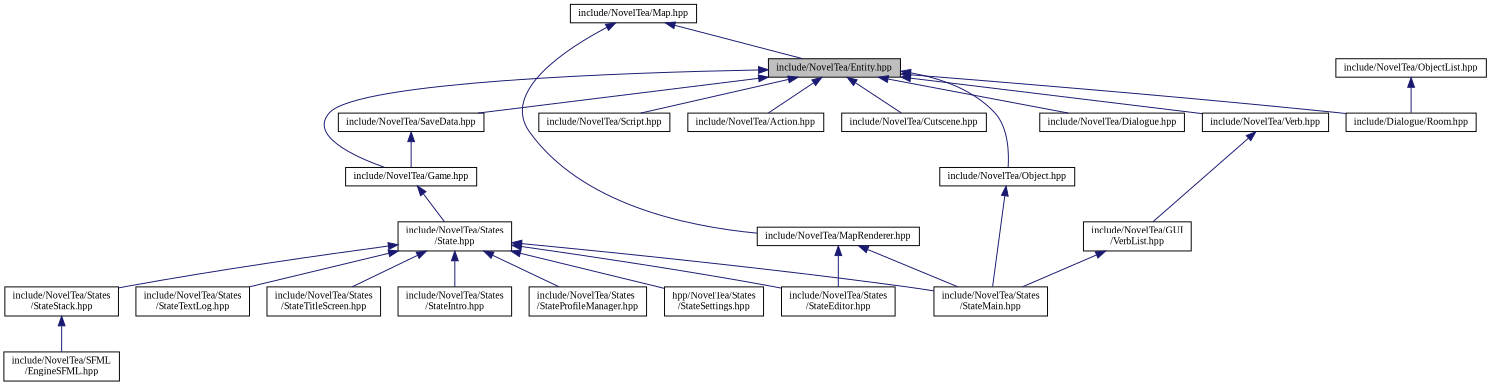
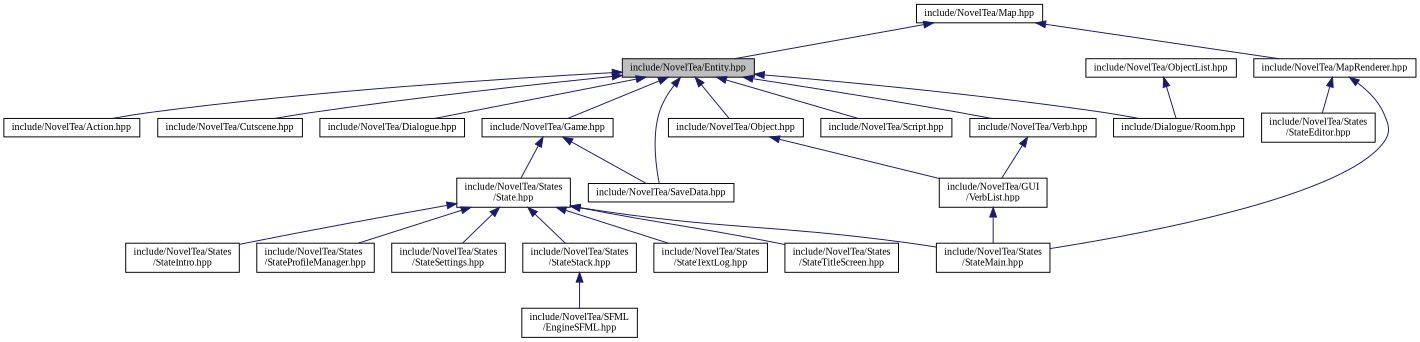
edge "include/NovelTea/Game.hpp" -> "include/NovelTea/SaveData.hpp": reversed
edge "include/NovelTea/States /StateMain.hpp" -> "include/NovelTea/Object.hpp": now "include/NovelTea/GUI /VerbList.hpp" -> "include/NovelTea/Object.hpp"
edge "include/NovelTea/States /StateEditor.hpp" -> "include/NovelTea/States /State.hpp": removed
node "hpp/NovelTea/States /StateSettings.hpp": label "hpp/NovelTea/States /StateSettings.hpp" -> "include/NovelTea/States /StateSettings.hpp"
